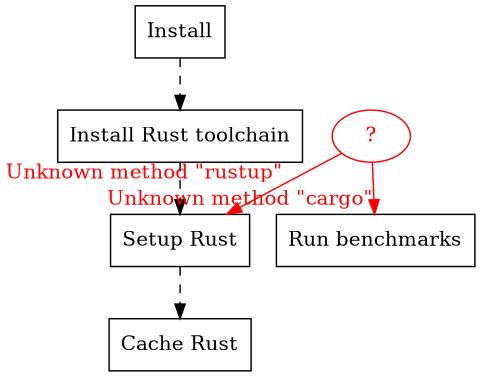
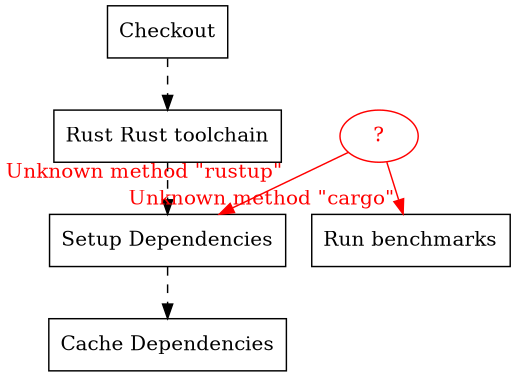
node "Install": label "Install" -> "Checkout"
node "Install Rust toolchain": label "Install Rust toolchain" -> "Rust Rust toolchain"
node "Setup Rust": label "Setup Rust" -> "Setup Dependencies"
node "Cache Rust": label "Cache Rust" -> "Cache Dependencies"
